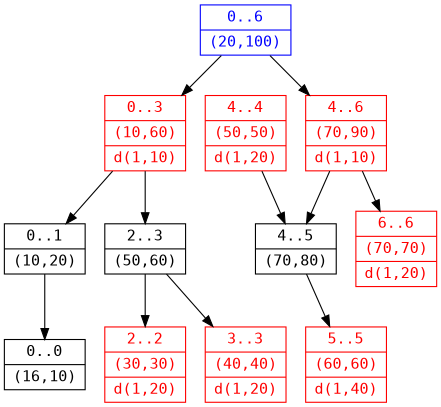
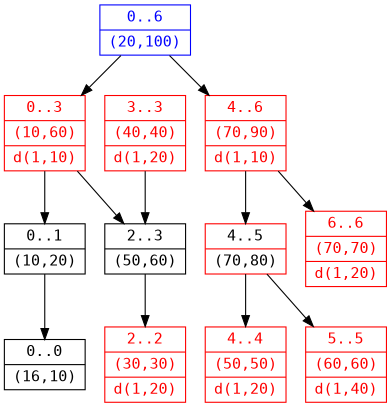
edge "4..4" -> "4..5": reversed
node "4..5": color black -> red
edge "2..3" -> "3..3": reversed
